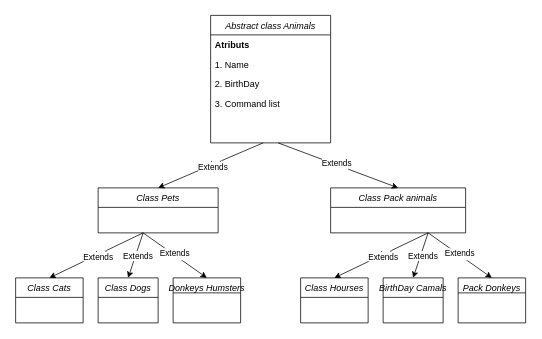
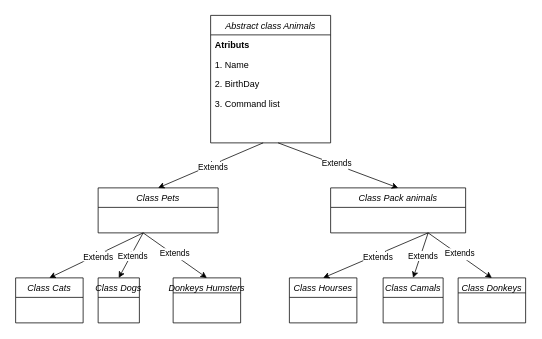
node "BirthDay Camals": label "BirthDay Camals" -> "Class Camals"
node "Pack Donkeys": label "Pack Donkeys" -> "Class Donkeys"
node "Class Dogs": size 60x45 -> 41x45
node "Class Hourses": moved (334, 300) -> (323, 300)
